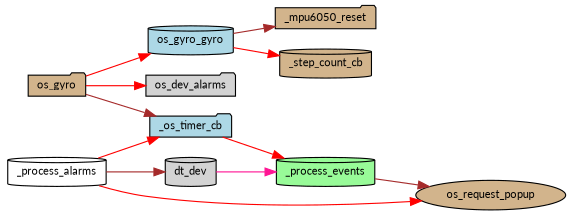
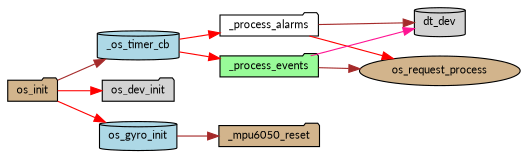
node "os_gyro_gyro": label "os_gyro_gyro" -> "os_gyro_init"
node "_step_count_cb": removed
node "os_gyro": label "os_gyro" -> "os_init"
node "os_dev_alarms": label "os_dev_alarms" -> "os_dev_init"
node "_os_timer_cb": shape folder -> cylinder
edge "_process_alarms" -> "_os_timer_cb": reversed
node "_process_alarms": shape cylinder -> folder
edge "dt_dev" -> "_process_events": reversed
node "_process_events": shape cylinder -> folder
node "os_request_popup": label "os_request_popup" -> "os_request_process"
